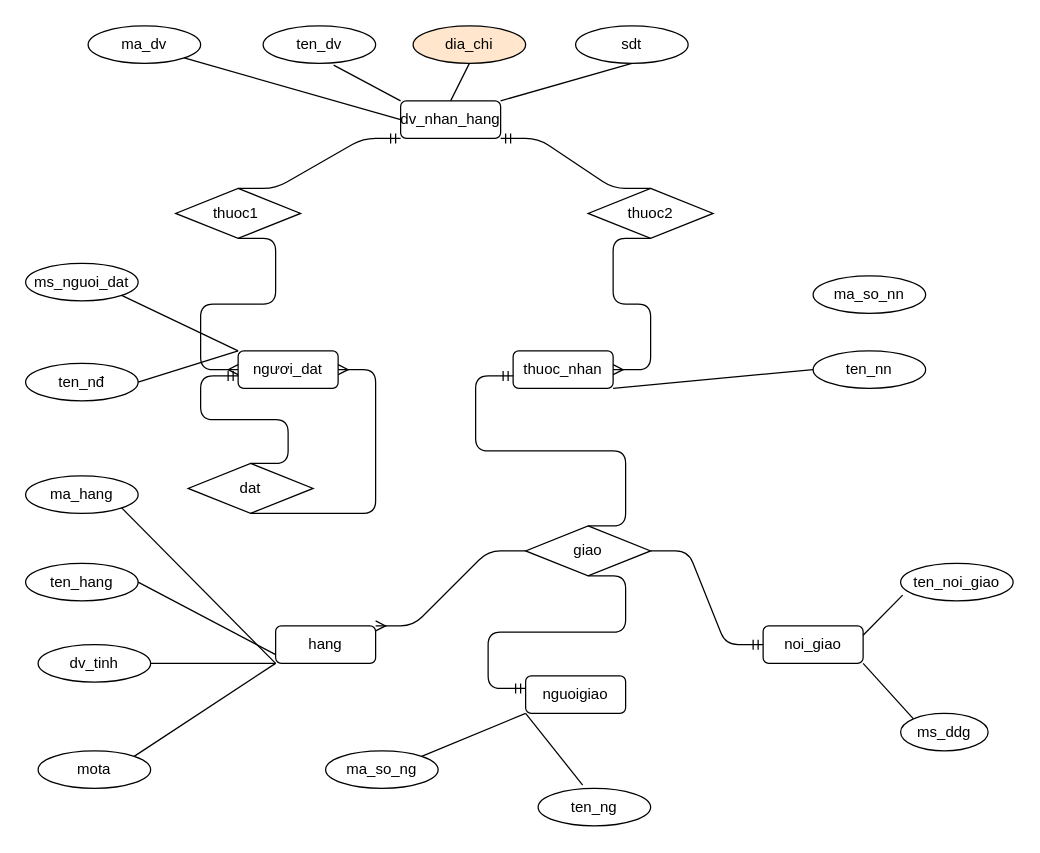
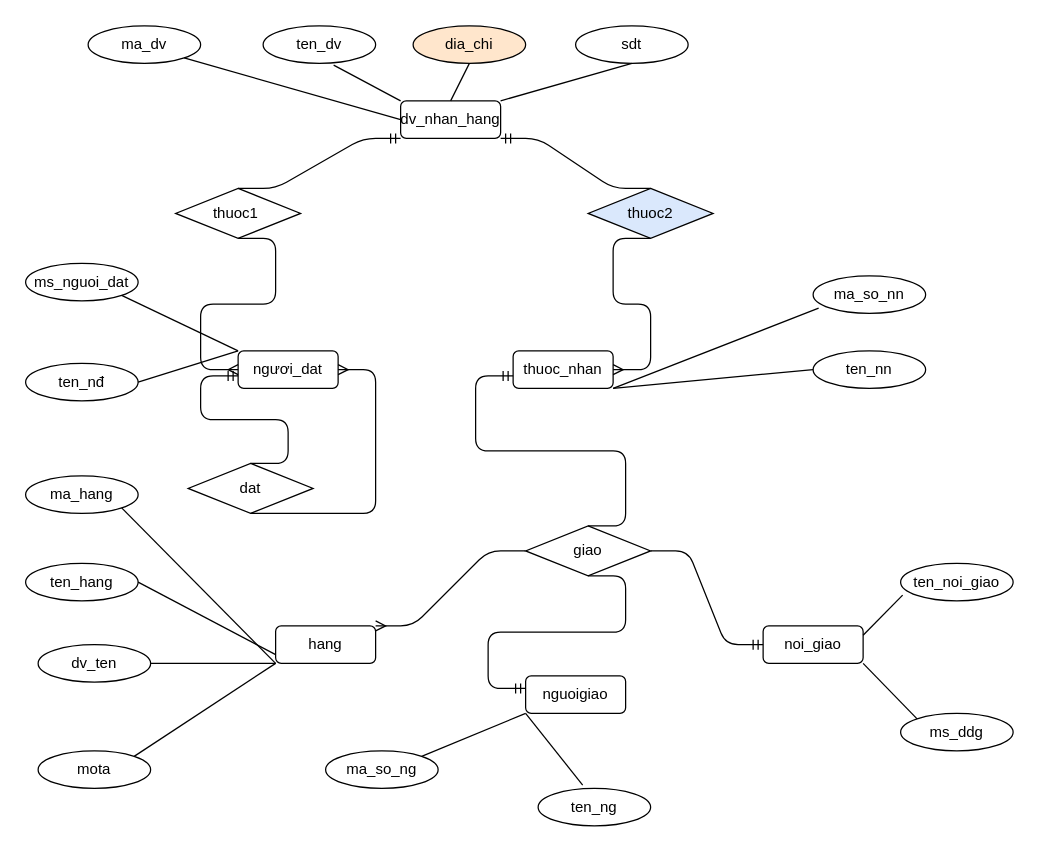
node "thuoc2": fillcolor #ffffff -> #dae8fc
edge "ma_so_nn" -- "thuoc_nhan": added
node "dv_tinh": label "dv_tinh" -> "dv_ten"
node "ms_ddg": size 88x38 -> 113x38
